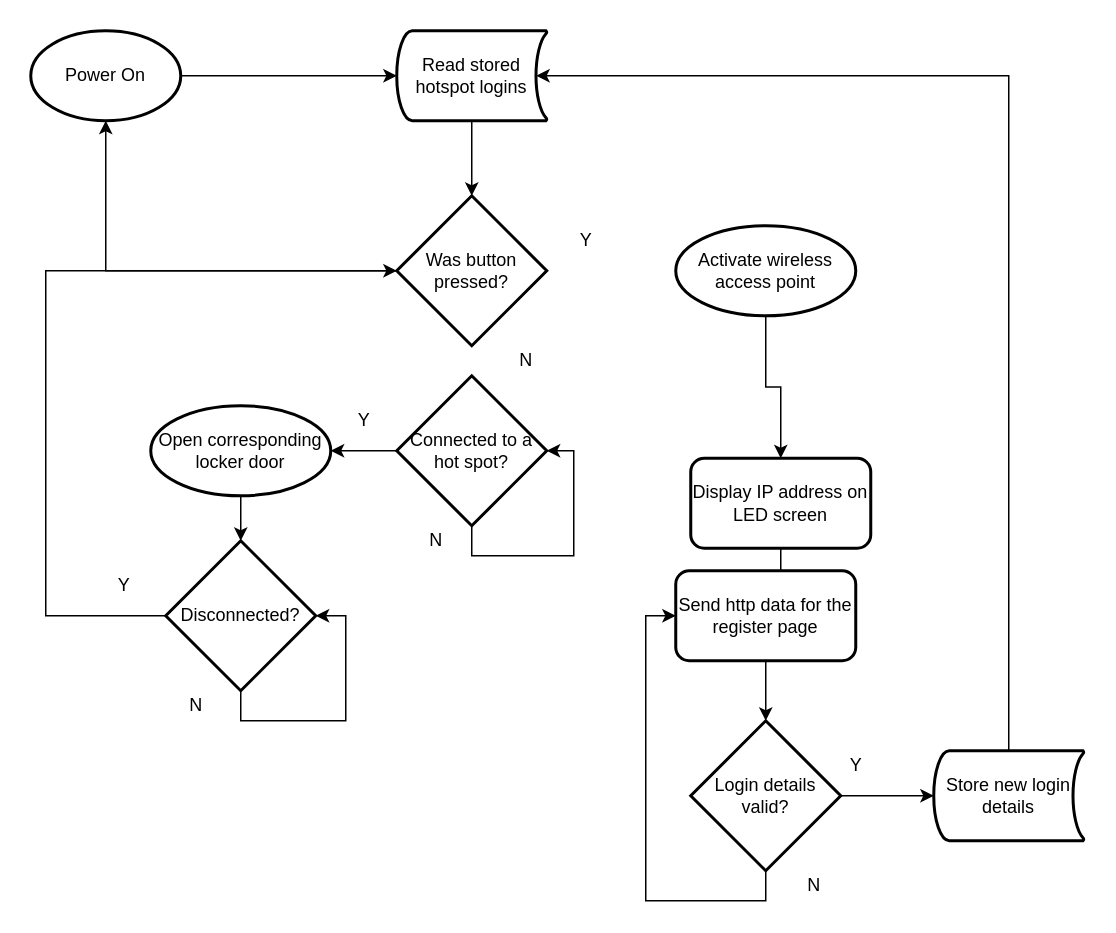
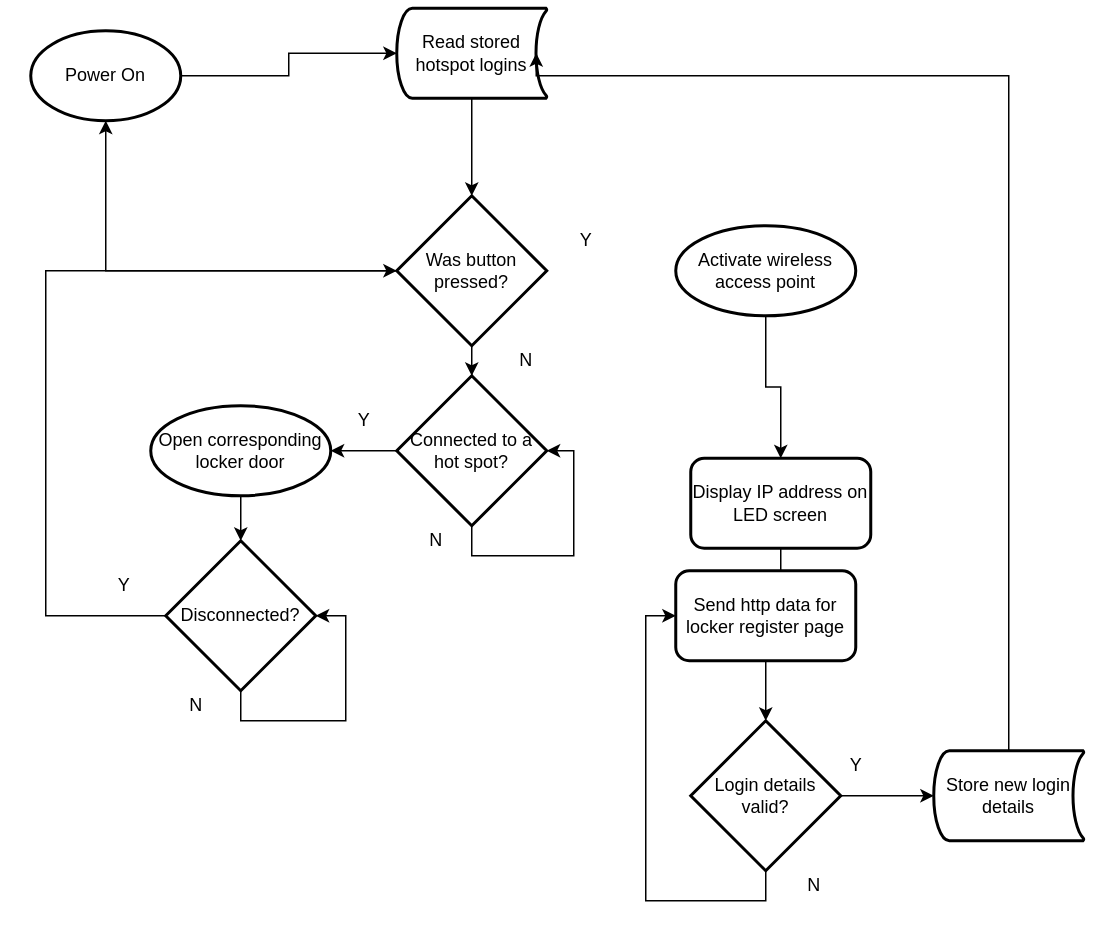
node "Read stored hotspot logins": moved (472, 76) -> (472, 53)
edge "Was button pressed?" -> "Connected to a hot spot?": added
node "Send http data for the register page": label "Send http data for the register page" -> "Send http data for locker register page"
